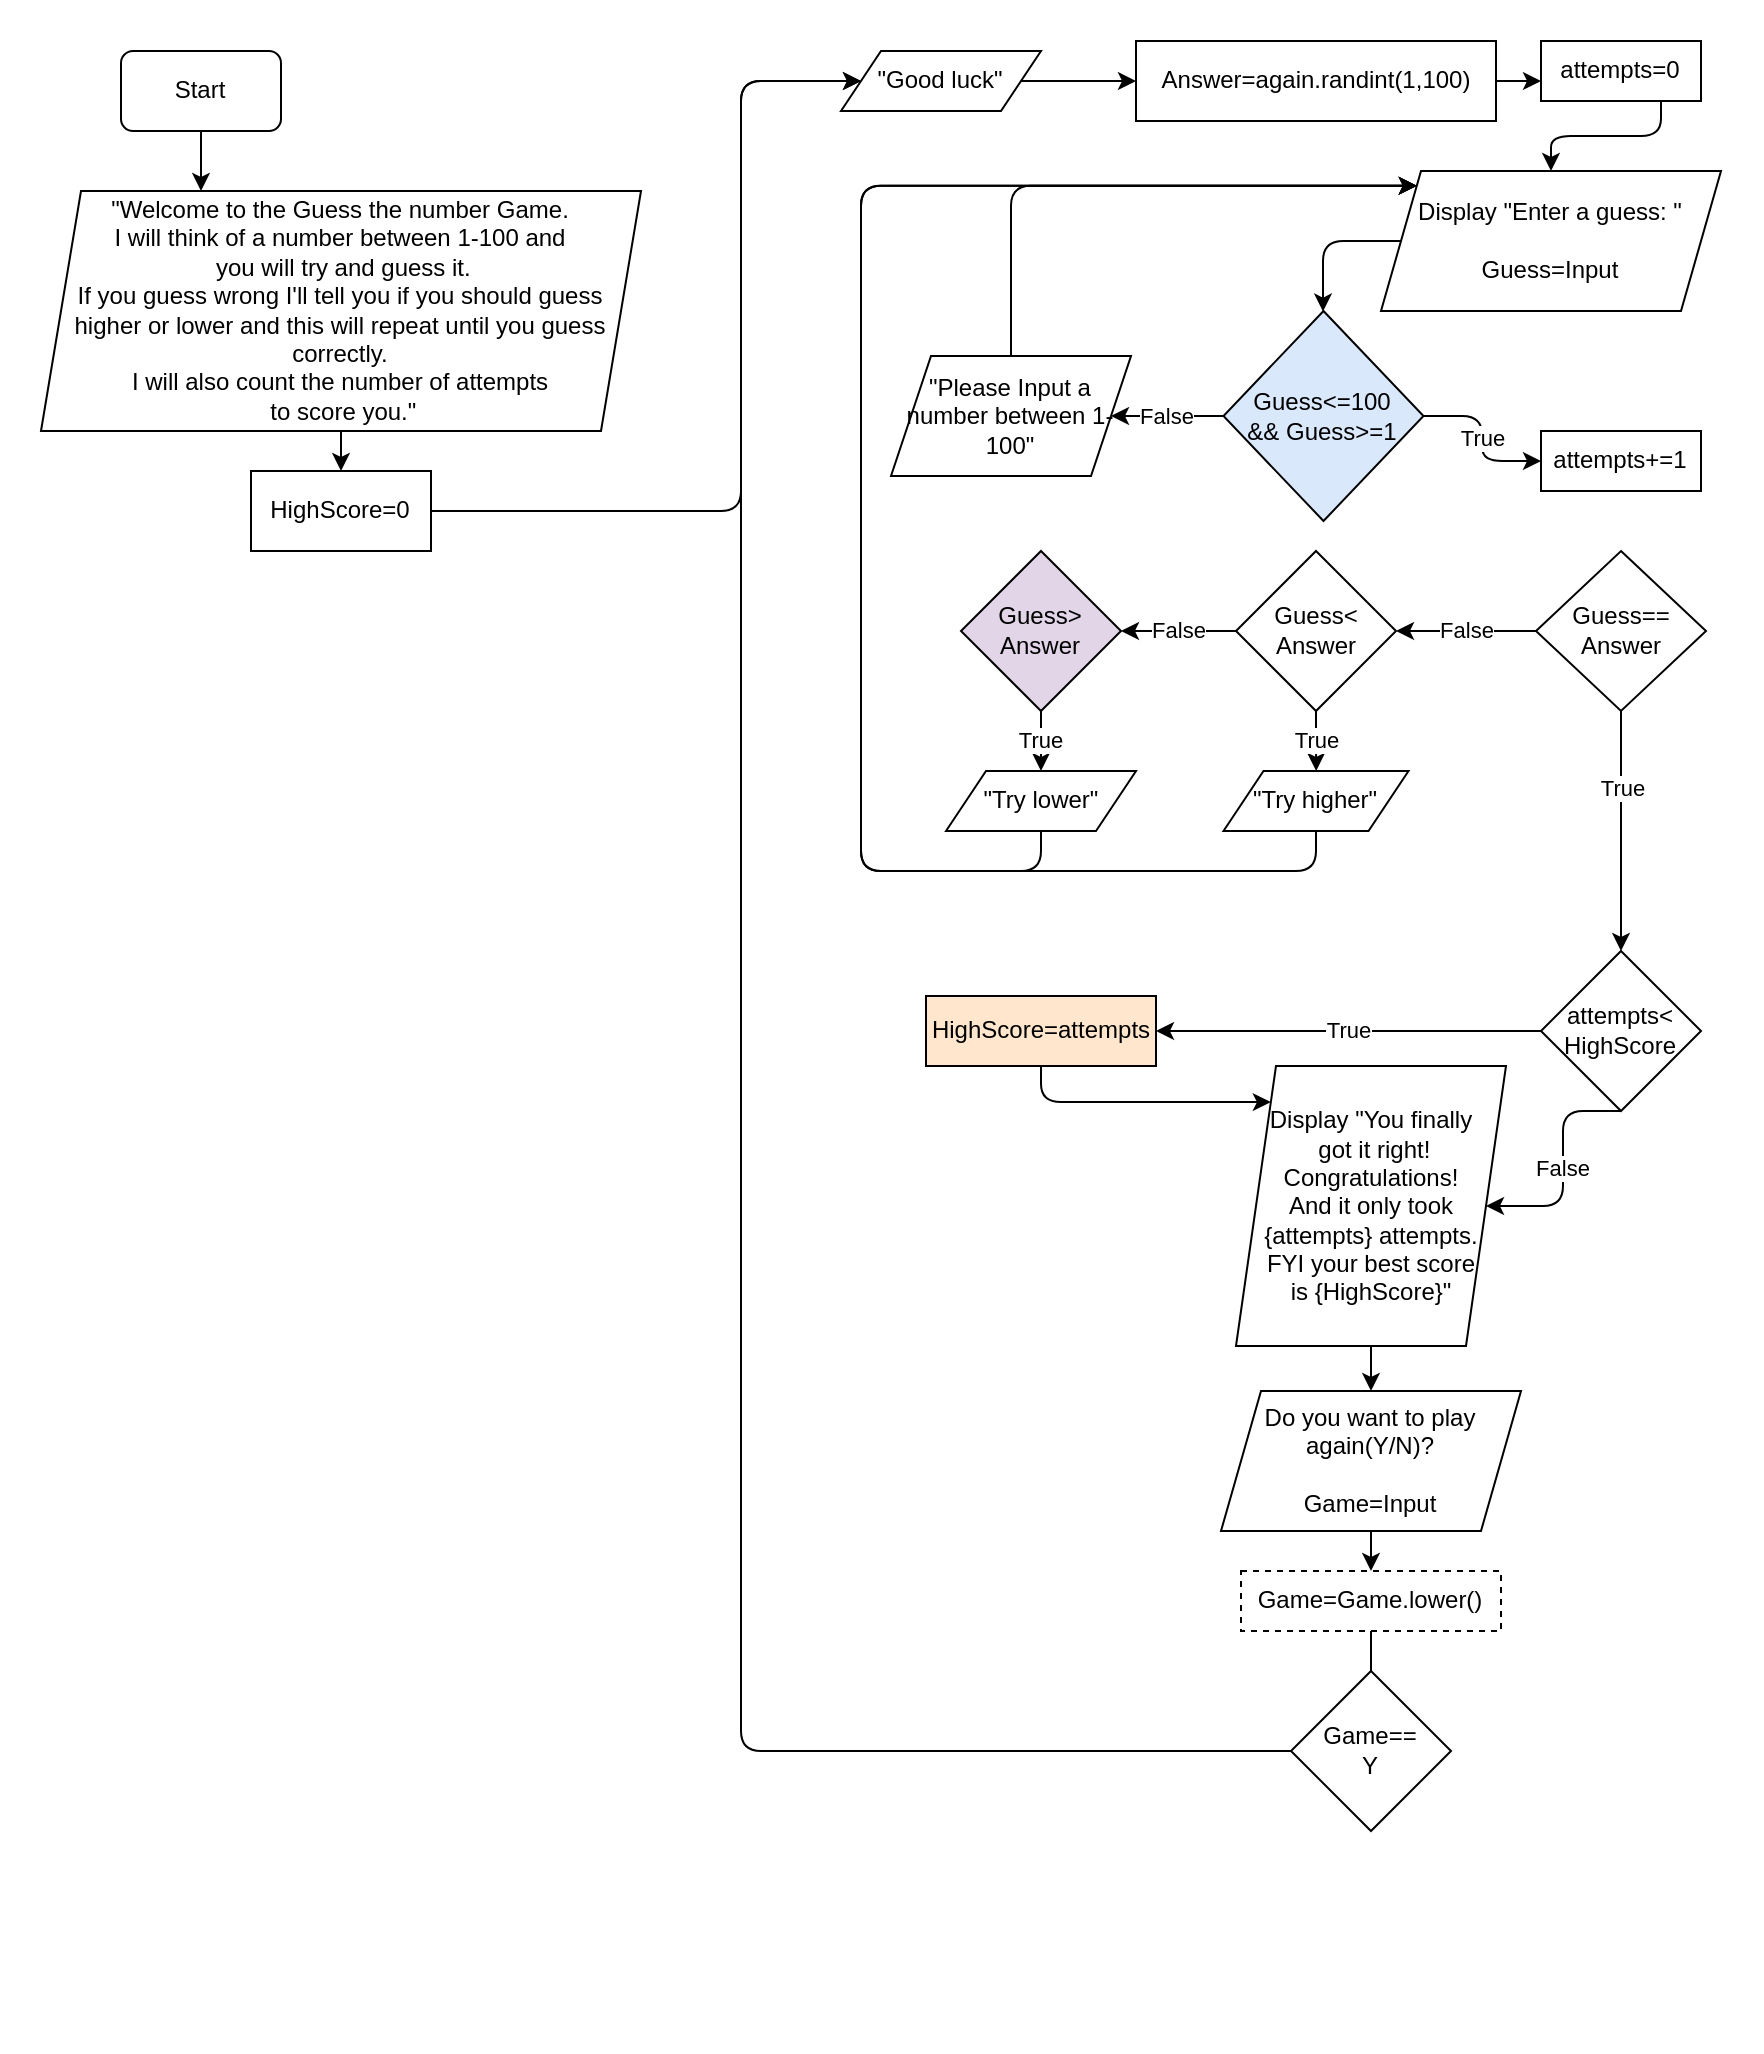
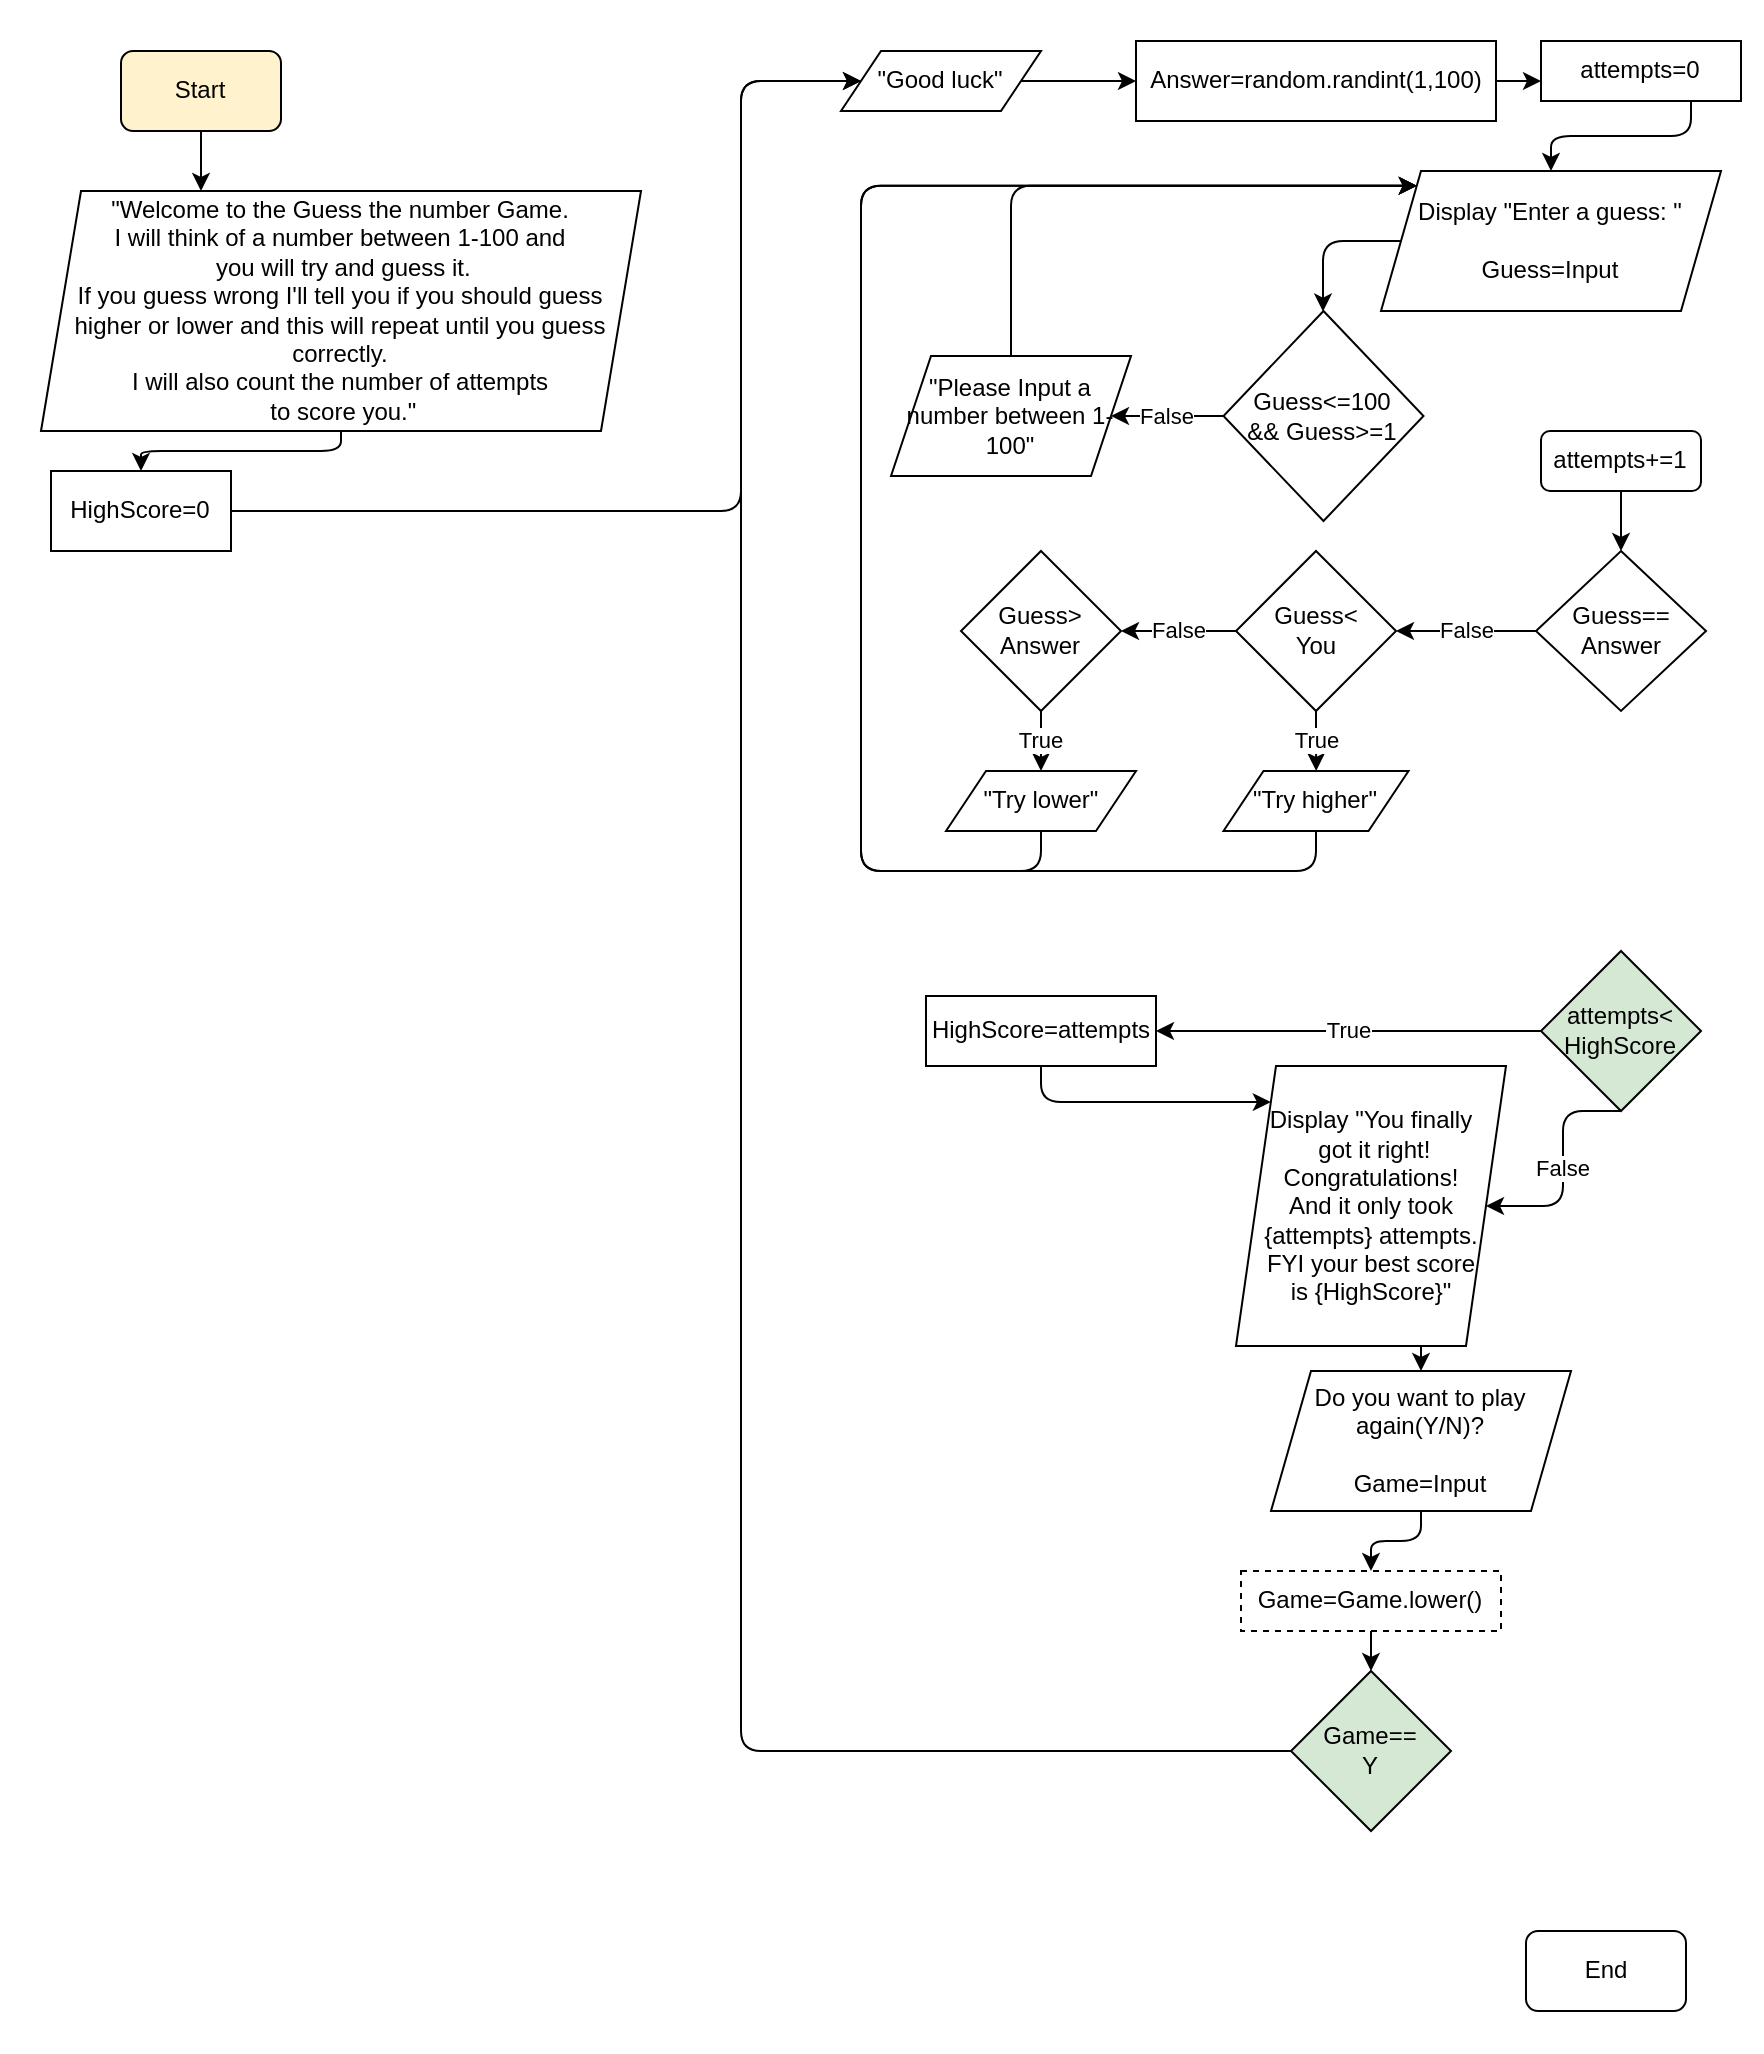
node "attempts=0": size 160x60 -> 200x60
node "Answer=again.randint(1,100)": label "Answer=again.randint(1,100)" -> "Answer=random.randint(1,100)"
node "Start": fillcolor #ffffff -> #fff2cc
node "Guess<=100 && Guess>=1": fillcolor #dae8fc -> #ffffff
edge "Guess<=100 && Guess>=1" -> "attempts+=1": removed, label "True"
node "attempts+=1": shape rectangle -> rounded rectangle
node "HighScore=0": moved (341, 511) -> (141, 511)
edge "attempts+=1" -> "Guess== Answer": added
node "Guess> Answer": fillcolor #e1d5e7 -> #ffffff
node "Guess< Answer": label "Guess< Answer" -> "Guess< You"
edge "Guess== Answer" -> "attempts< HighScore": removed, label "True"
node "HighScore=attempts": fillcolor #ffe6cc -> #ffffff
node "attempts< HighScore": fillcolor #ffffff -> #d5e8d4
node "Do you want to play again(Y/N)? Game=Input": moved (1371, 1461) -> (1421, 1441)
edge "Game=Game.lower()" -- "Game== Y": arrowhead none -> classic
node "Game== Y": fillcolor #ffffff -> #d5e8d4
node "End": added
